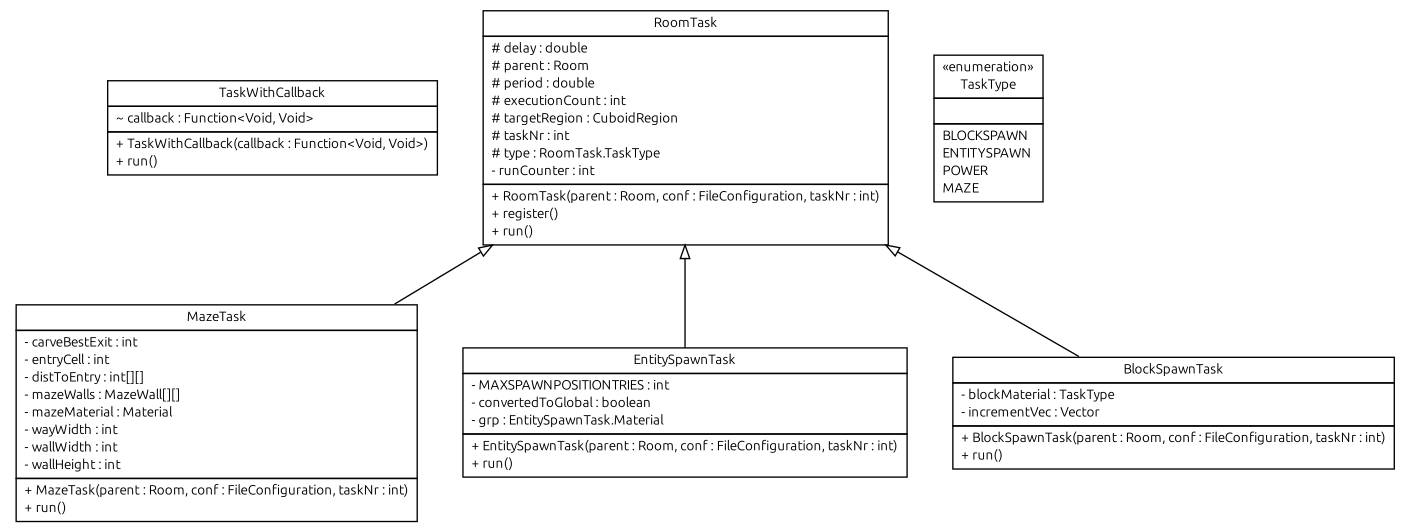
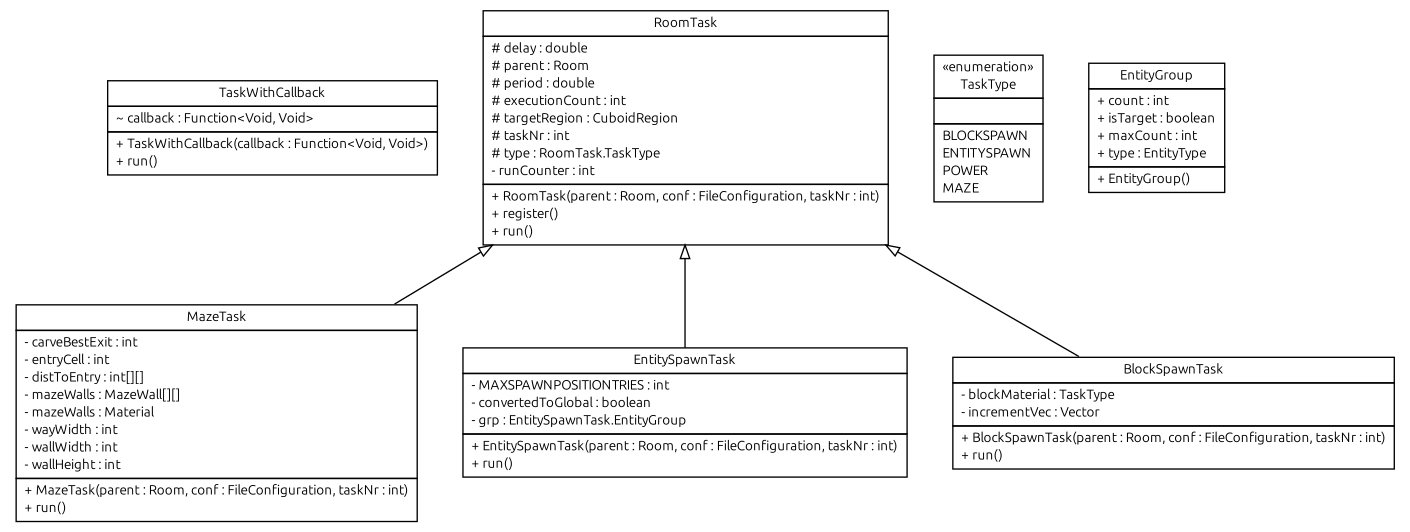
node "EntityGroup": added
node "MazeTask": text "- mazeMaterial : Material" -> "- mazeWalls : Material"
node "EntitySpawnTask": text "- grp : EntitySpawnTask.Material" -> "- grp : EntitySpawnTask.EntityGroup"
